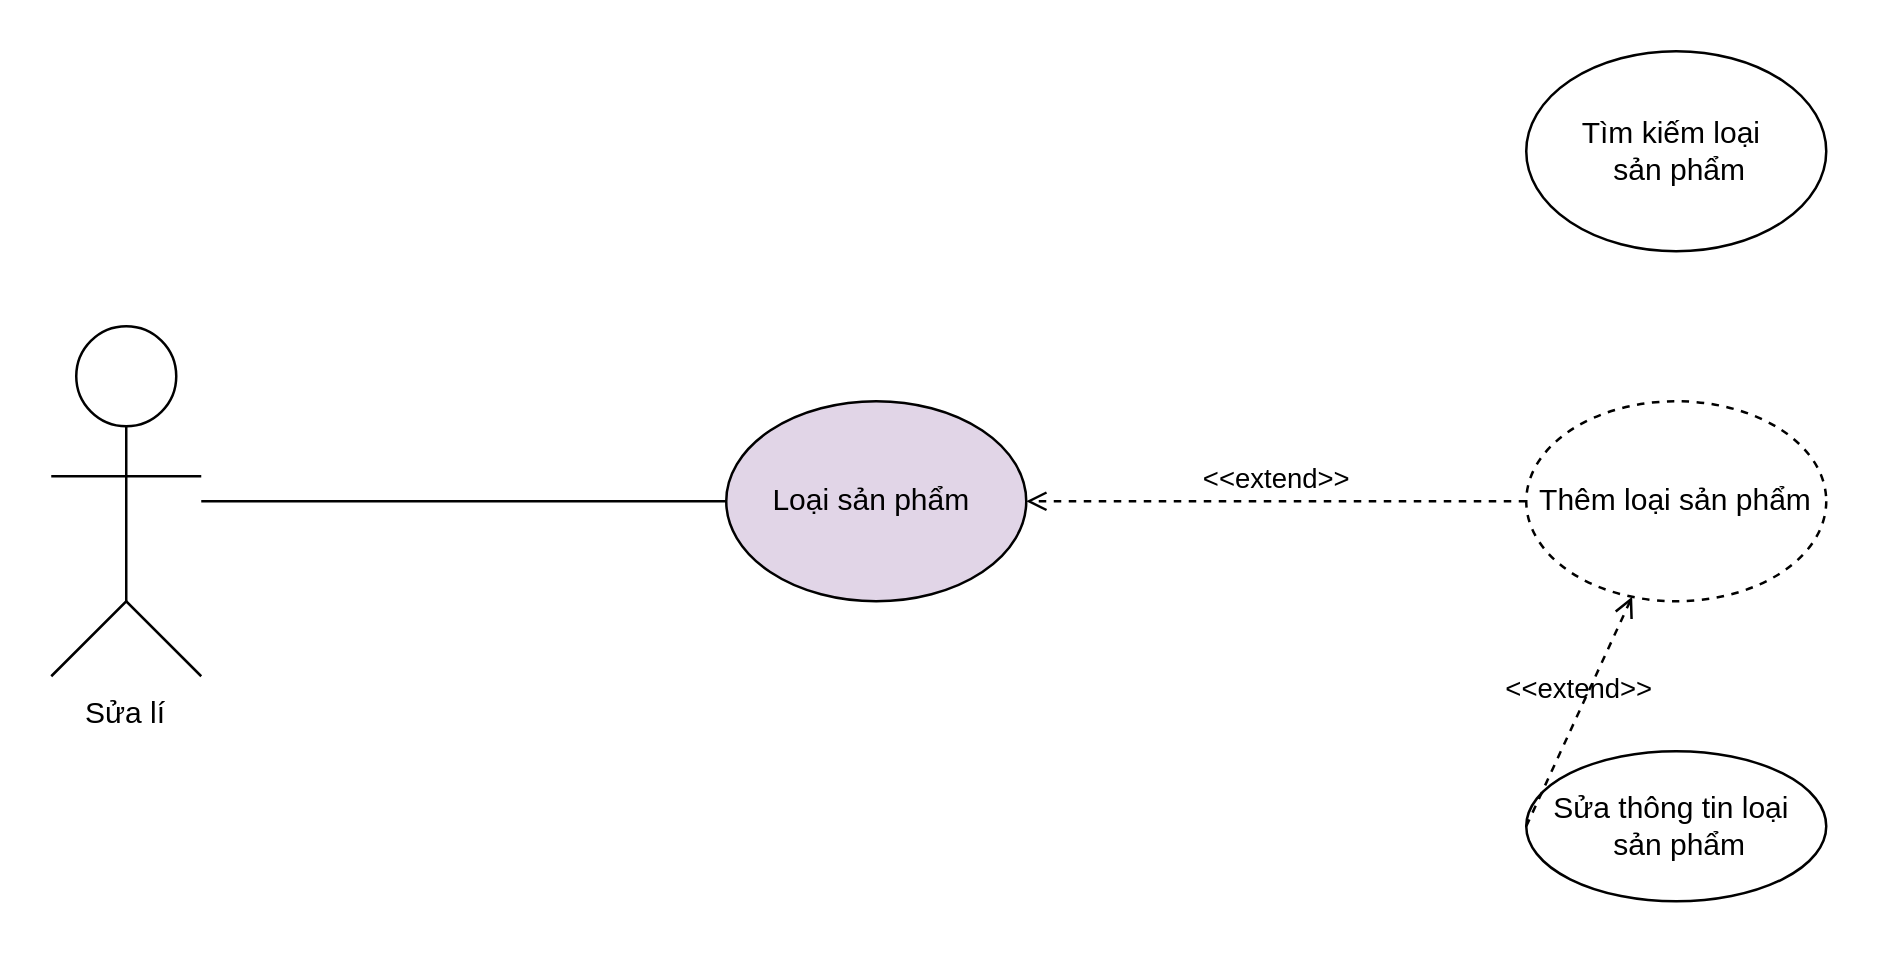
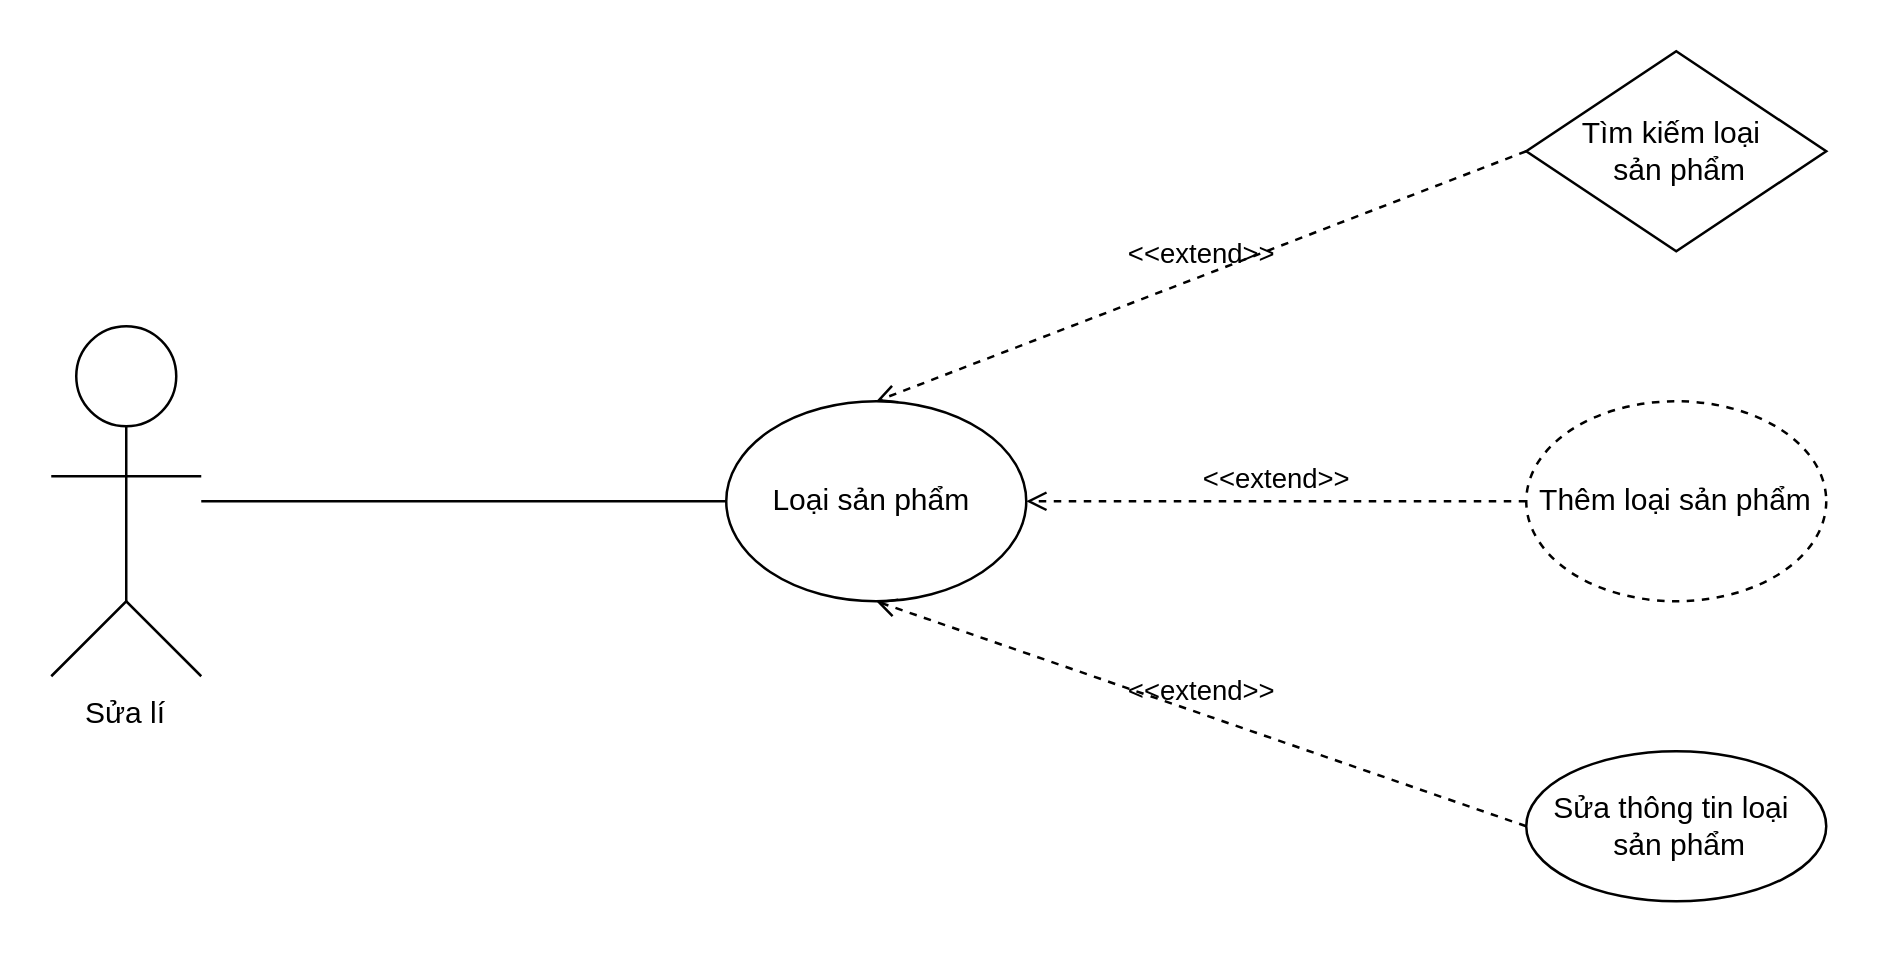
node "Tìm kiếm loại sản phẩm": shape ellipse -> diamond
edge "Tìm kiếm loại sản phẩm" -> "Loại sản phẩm": added, label "<<extend>>"
node "Loại sản phẩm": fillcolor #e1d5e7 -> #ffffff
edge "Sửa thông tin loại sản phẩm" -> "Thêm loại sản phẩm": now "Sửa thông tin loại sản phẩm" -> "Loại sản phẩm"
